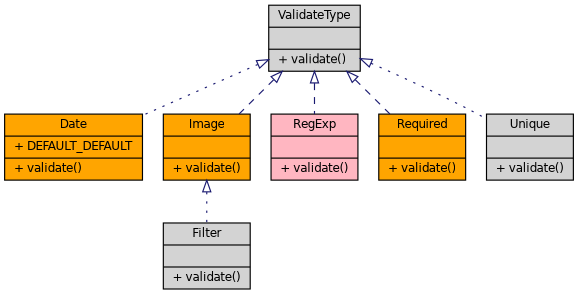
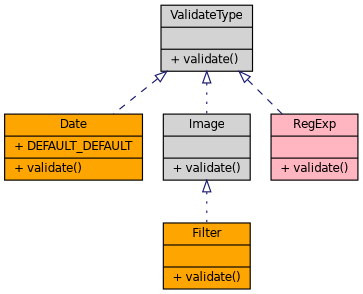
edge "Date" -> "ValidateType": style dotted -> dashed
edge "Image" -> "ValidateType": style dashed -> dotted
node "Image": fillcolor orange -> lightgrey
node "Required": removed
node "Unique": removed
node "Filter": fillcolor lightgrey -> orange
